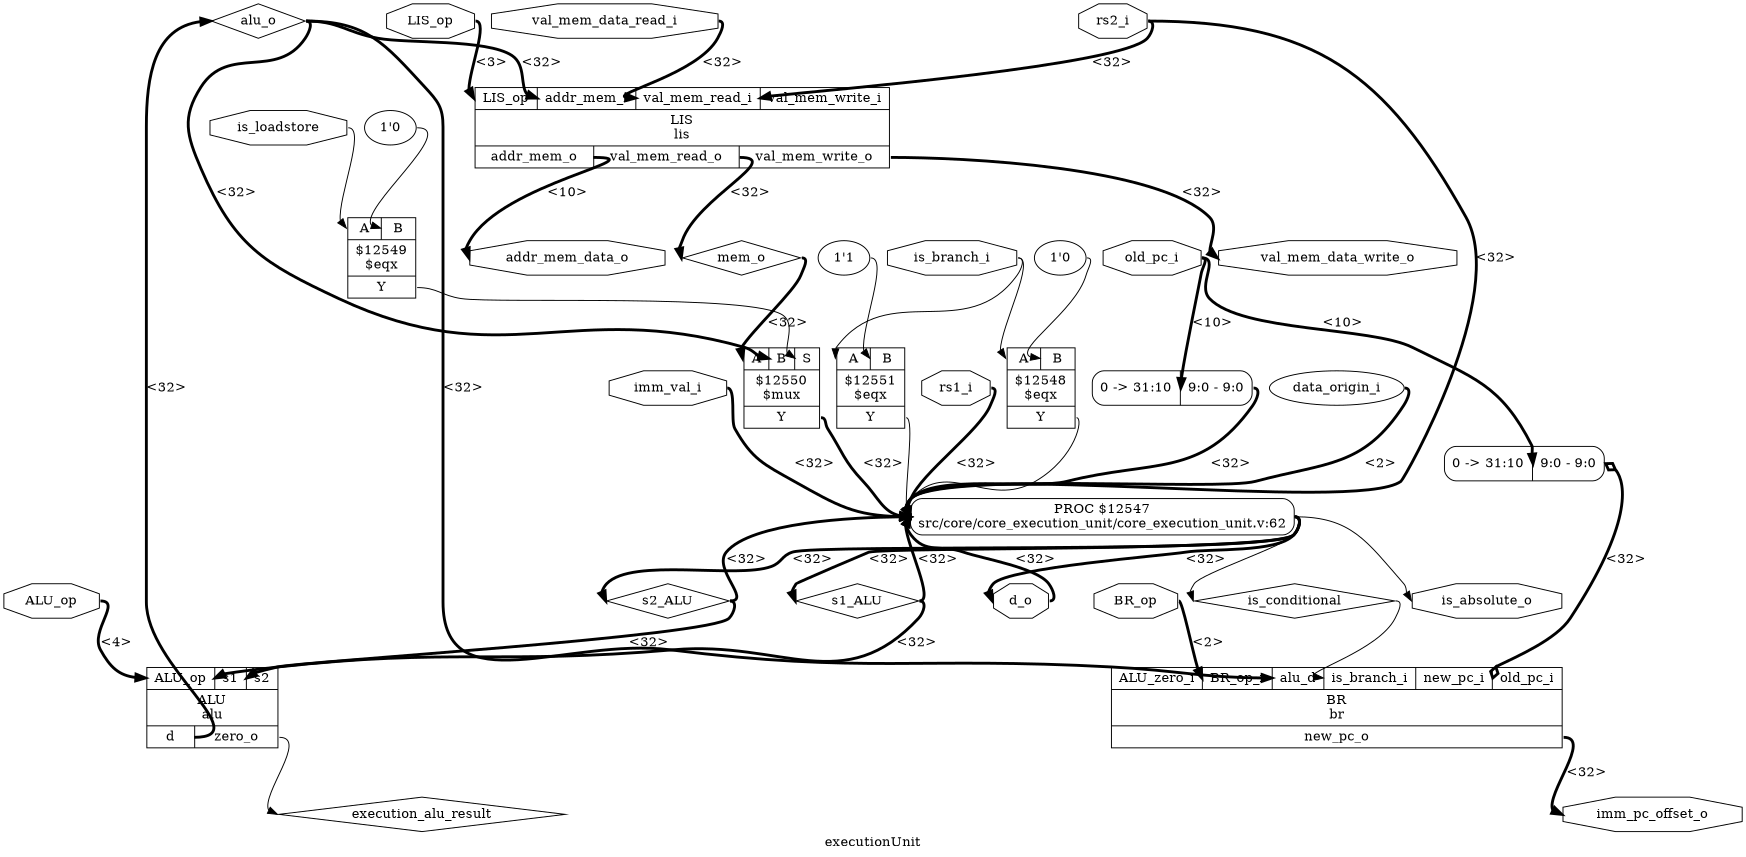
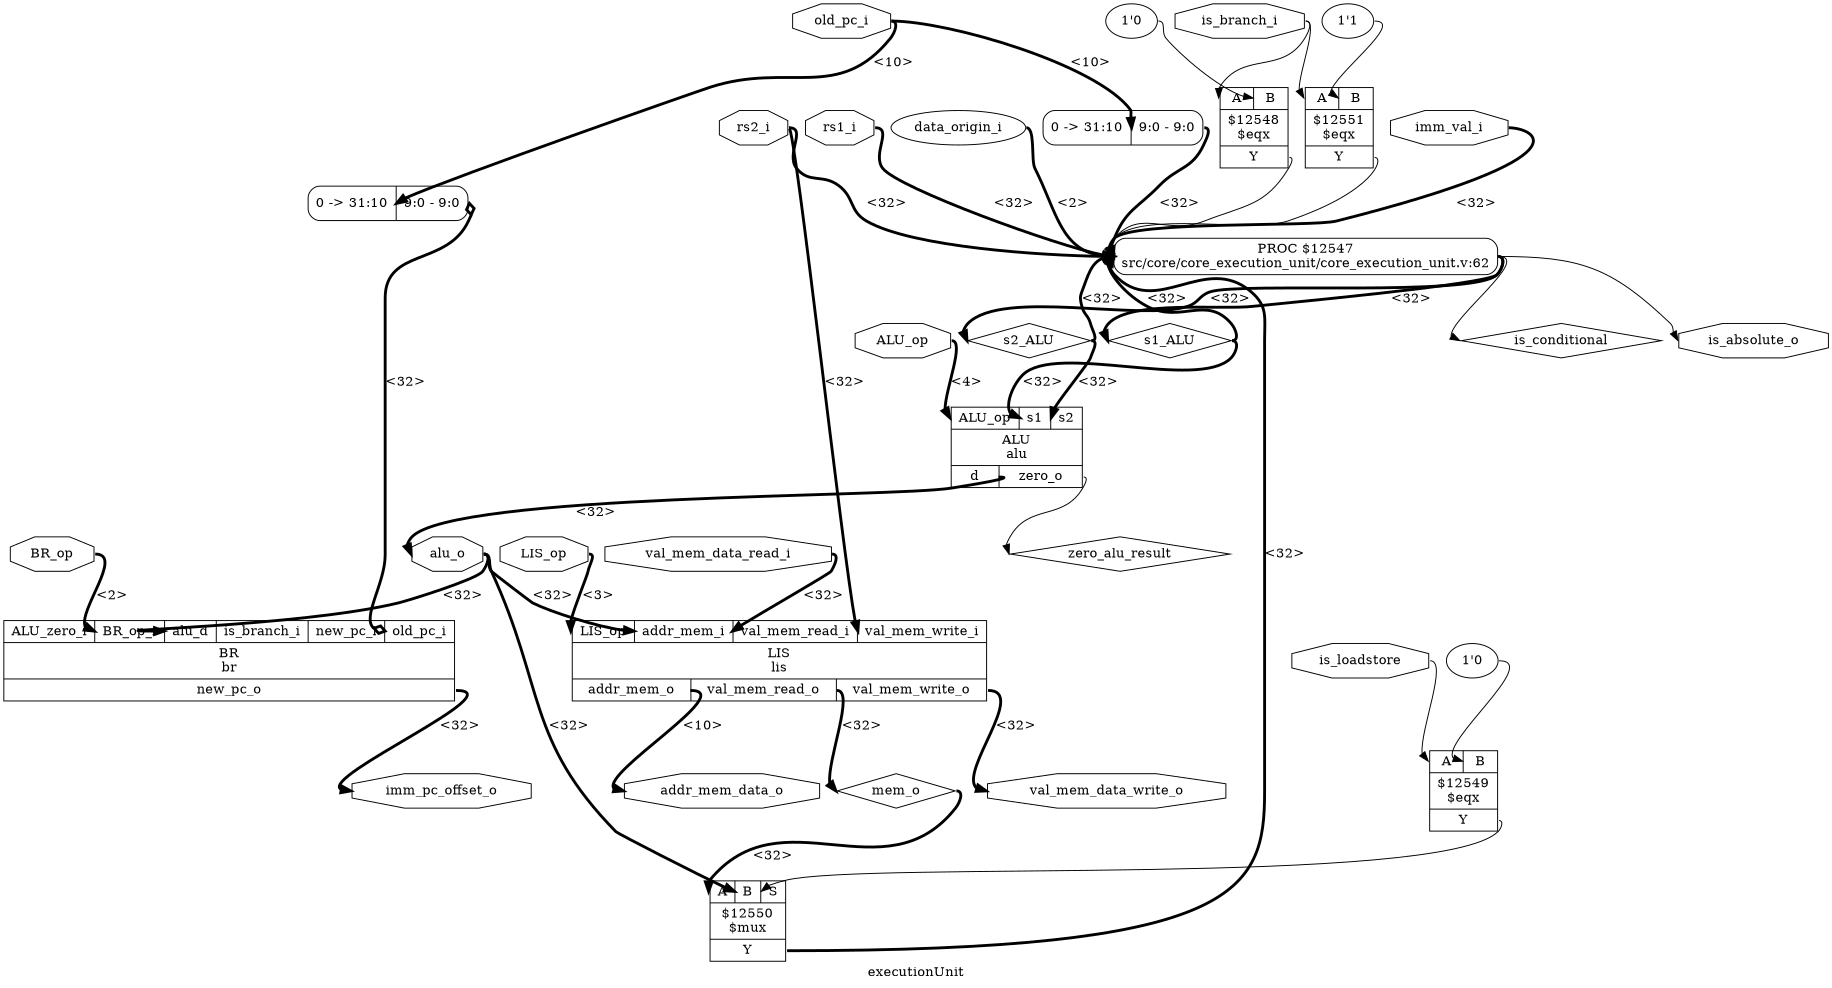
node "alu_o": shape diamond -> octagon
node "d_o": removed
edge "is_conditional" -> "ALU_zero_i": removed
node "execution_alu_result": label "execution_alu_result" -> "zero_alu_result"
